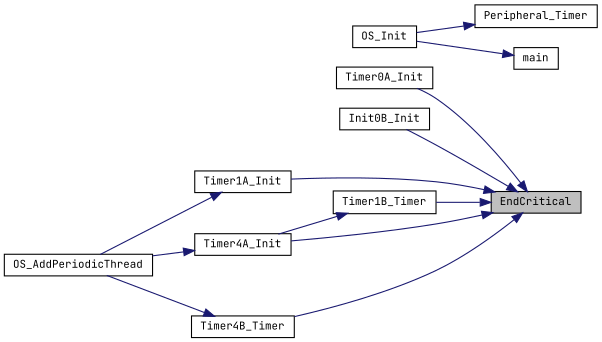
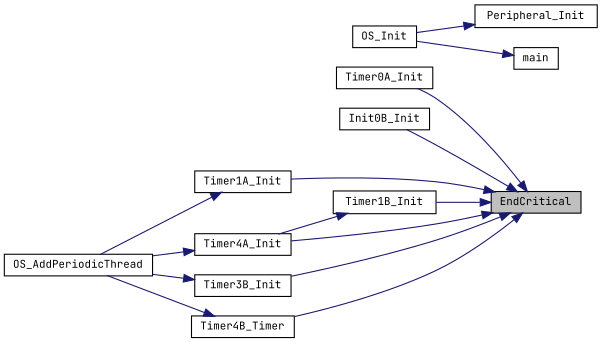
node "Peripheral_Timer": label "Peripheral_Timer" -> "Peripheral_Init"
node "Timer1B_Timer": label "Timer1B_Timer" -> "Timer1B_Init"
node "Timer3B_Init": added
